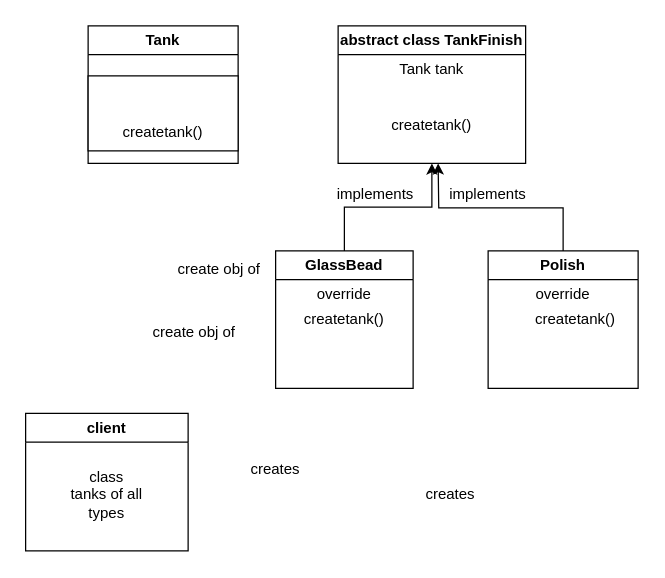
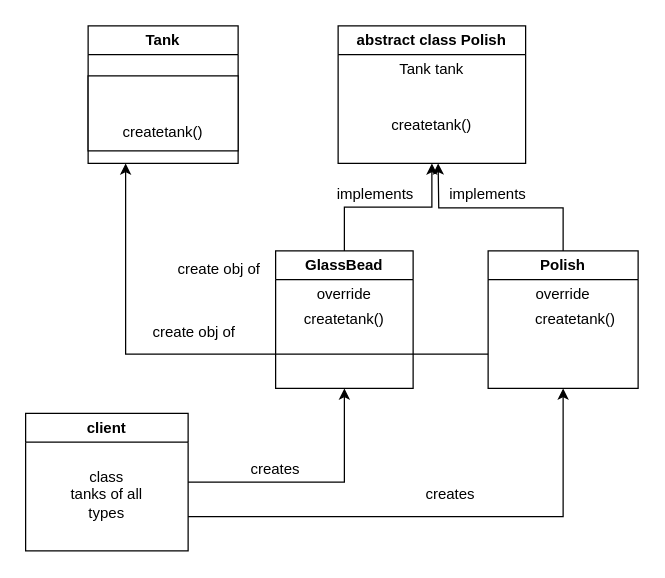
node "abstract class TankFinish": label "abstract class TankFinish" -> "abstract class Polish"
edge "Polish" -> "Tank": added
edge "client" -> "GlassBead": added
edge "client" -> "Polish": added
